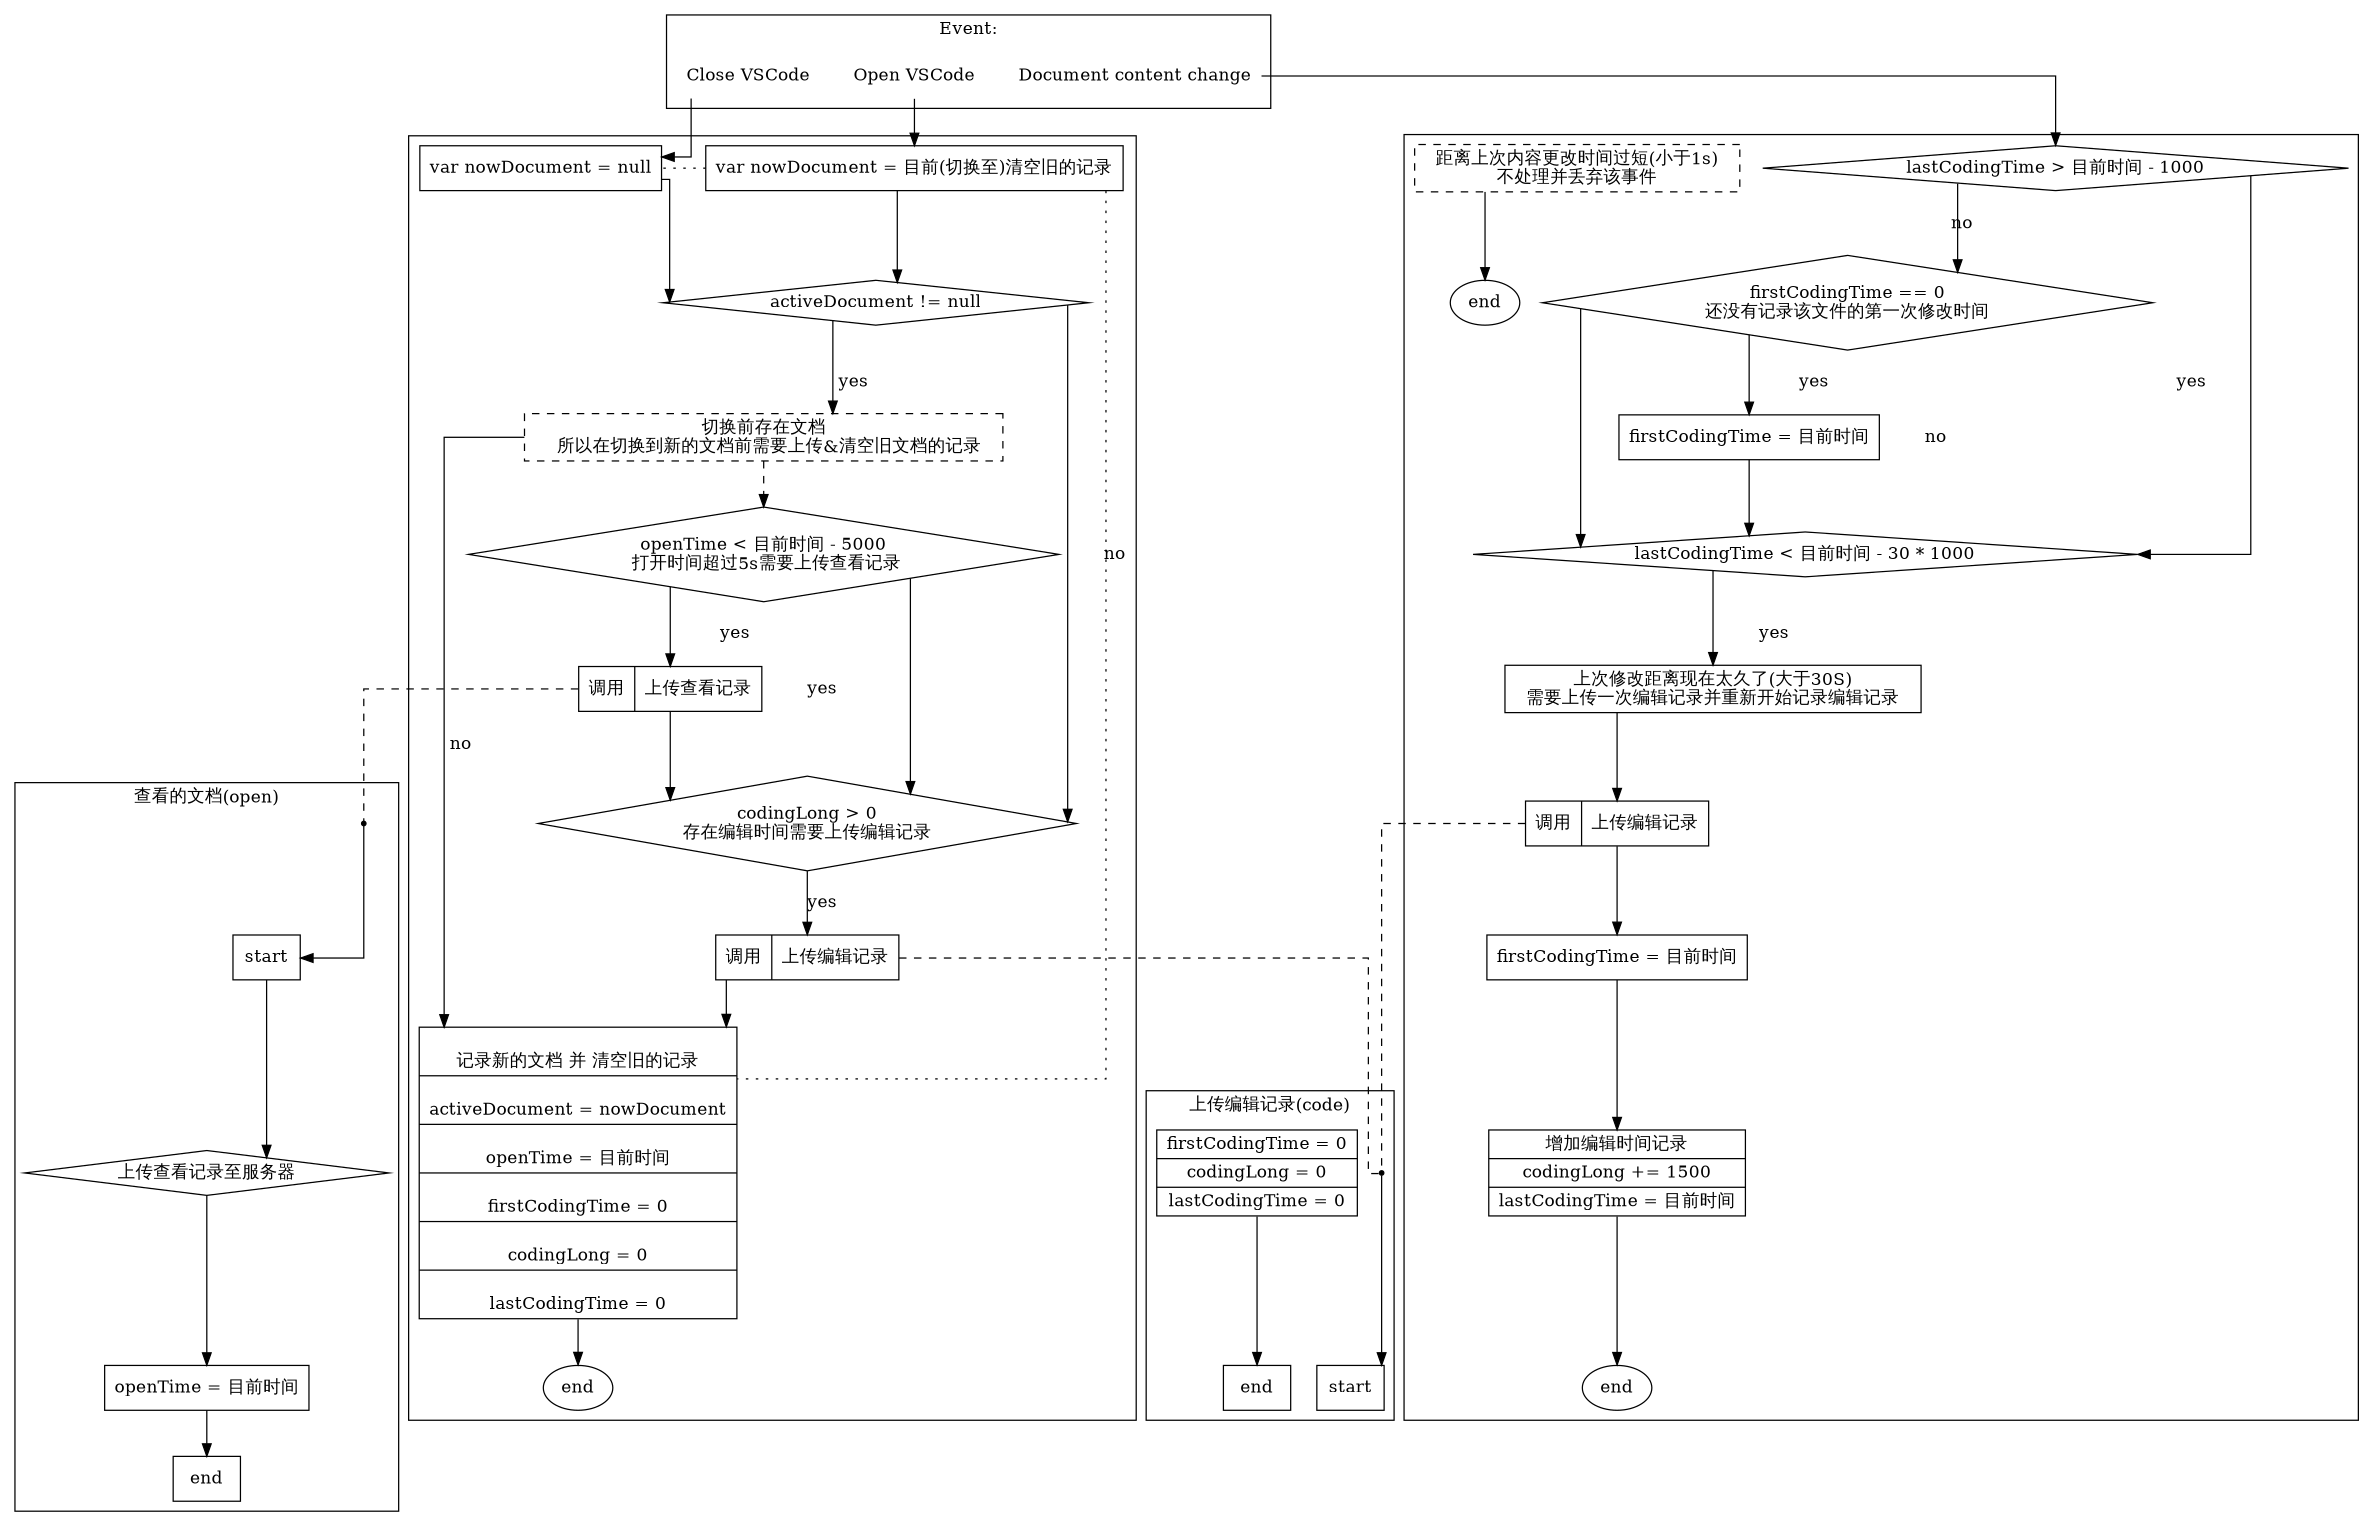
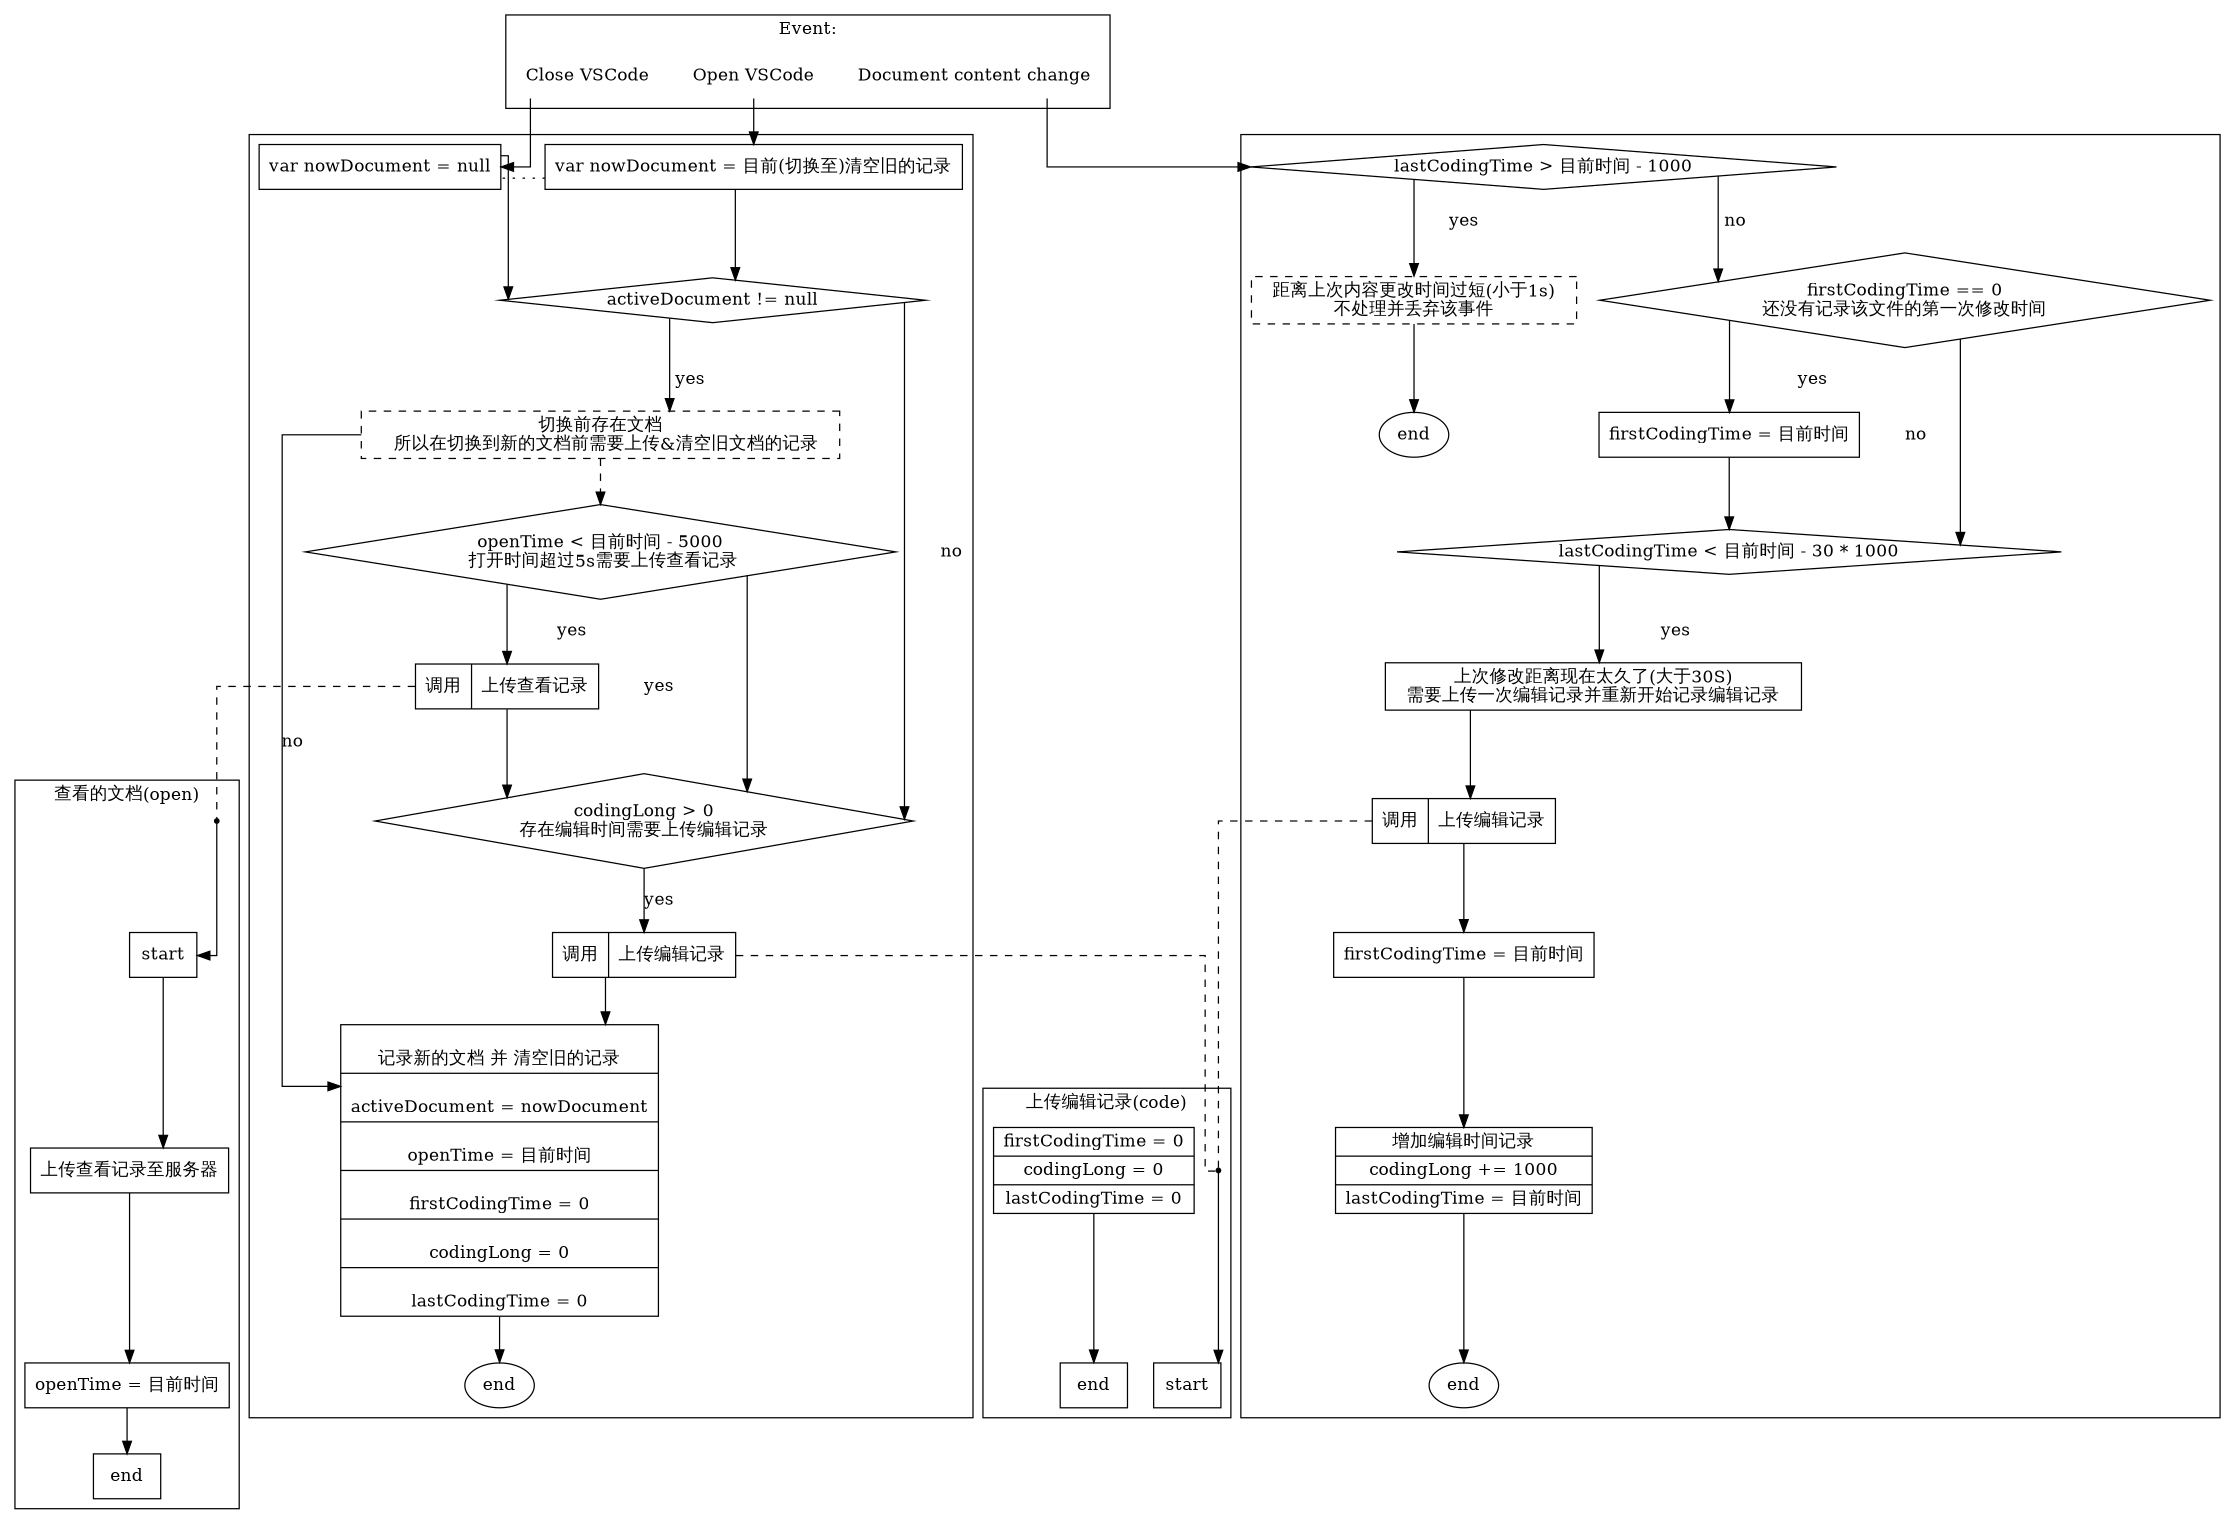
edge "lastCodingTime > 目前时间 - 1000" -> "lastCodingTime < 目前时间 - 30 * 1000": now "lastCodingTime > 目前时间 - 1000" -> "距离上次内容更改时间过短(小于1s) 不处理并丢弃该事件"
edge "var nowDocument = 目前(切换至)清空旧的记录" -- "记录新的文档 并 清空旧的记录": removed
node "增加编辑时间记录": text "codingLong += 1500" -> "codingLong += 1000"
node "上传查看记录至服务器": shape diamond -> box
